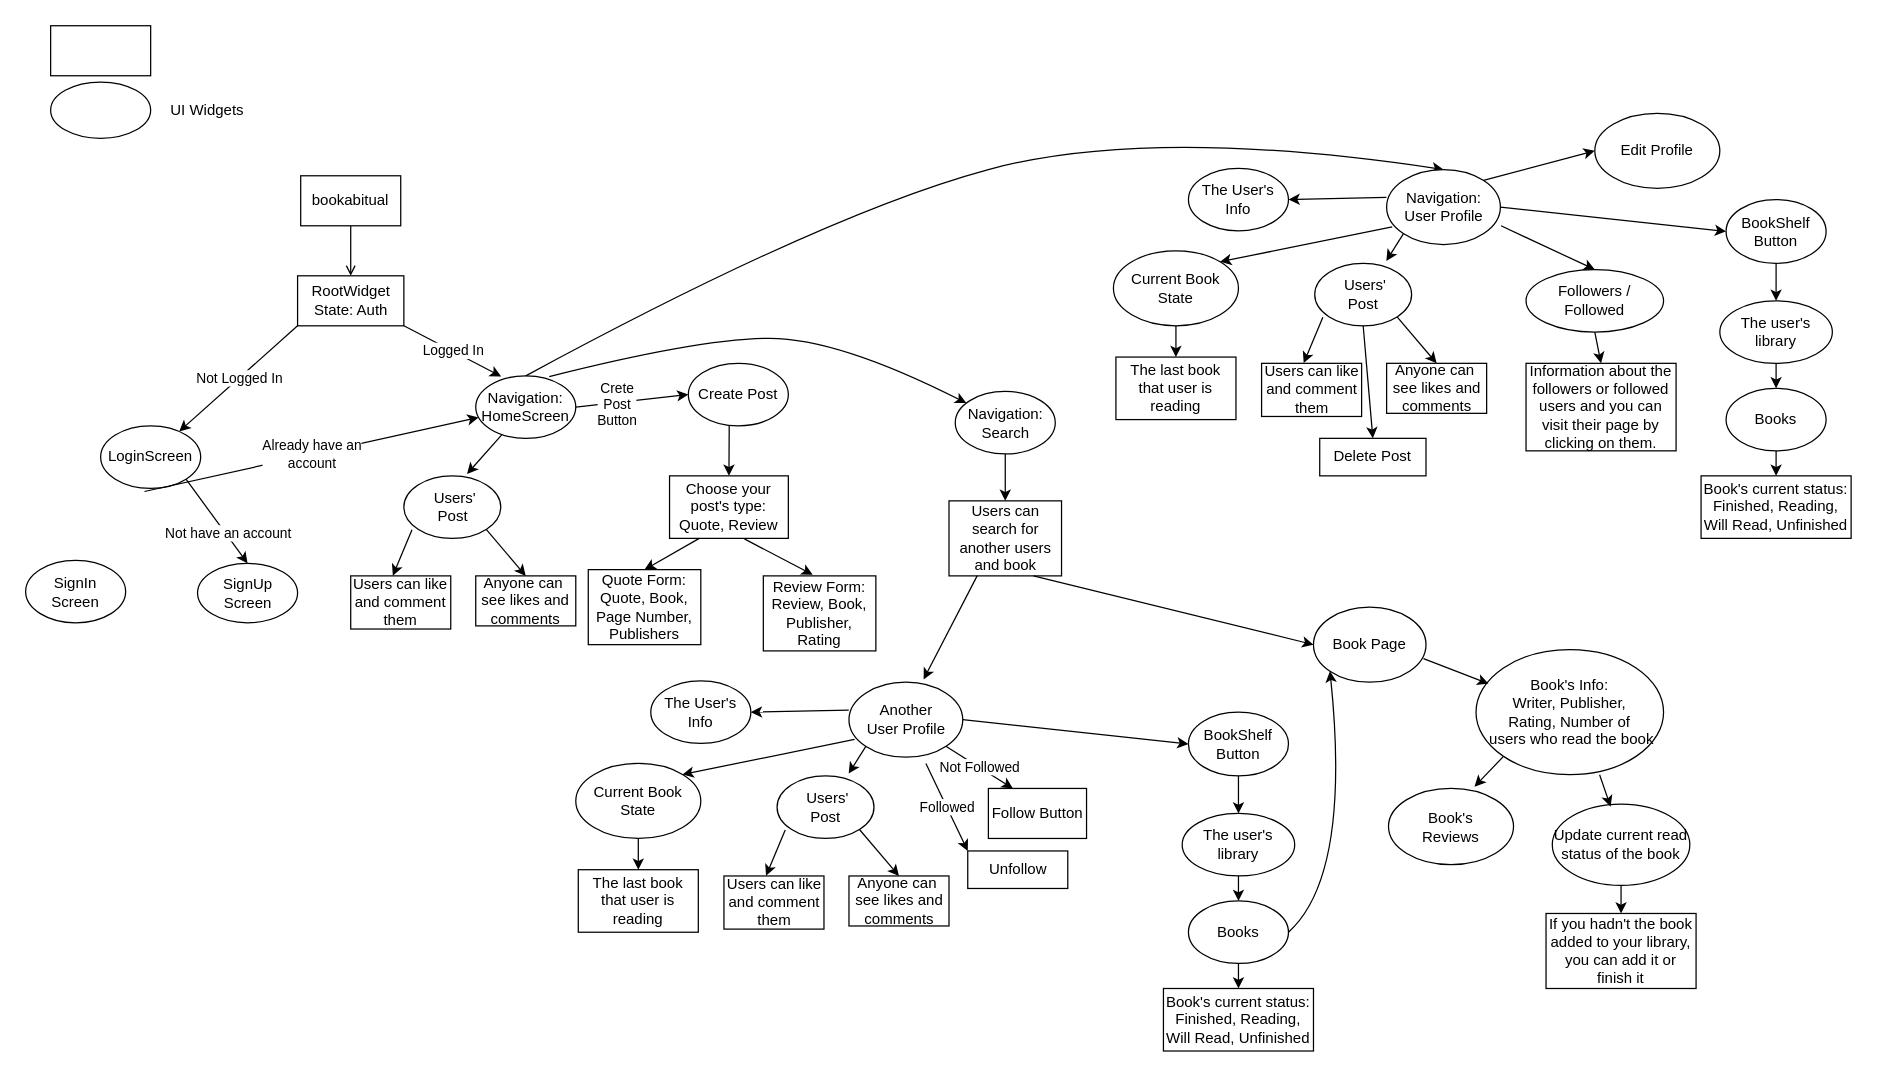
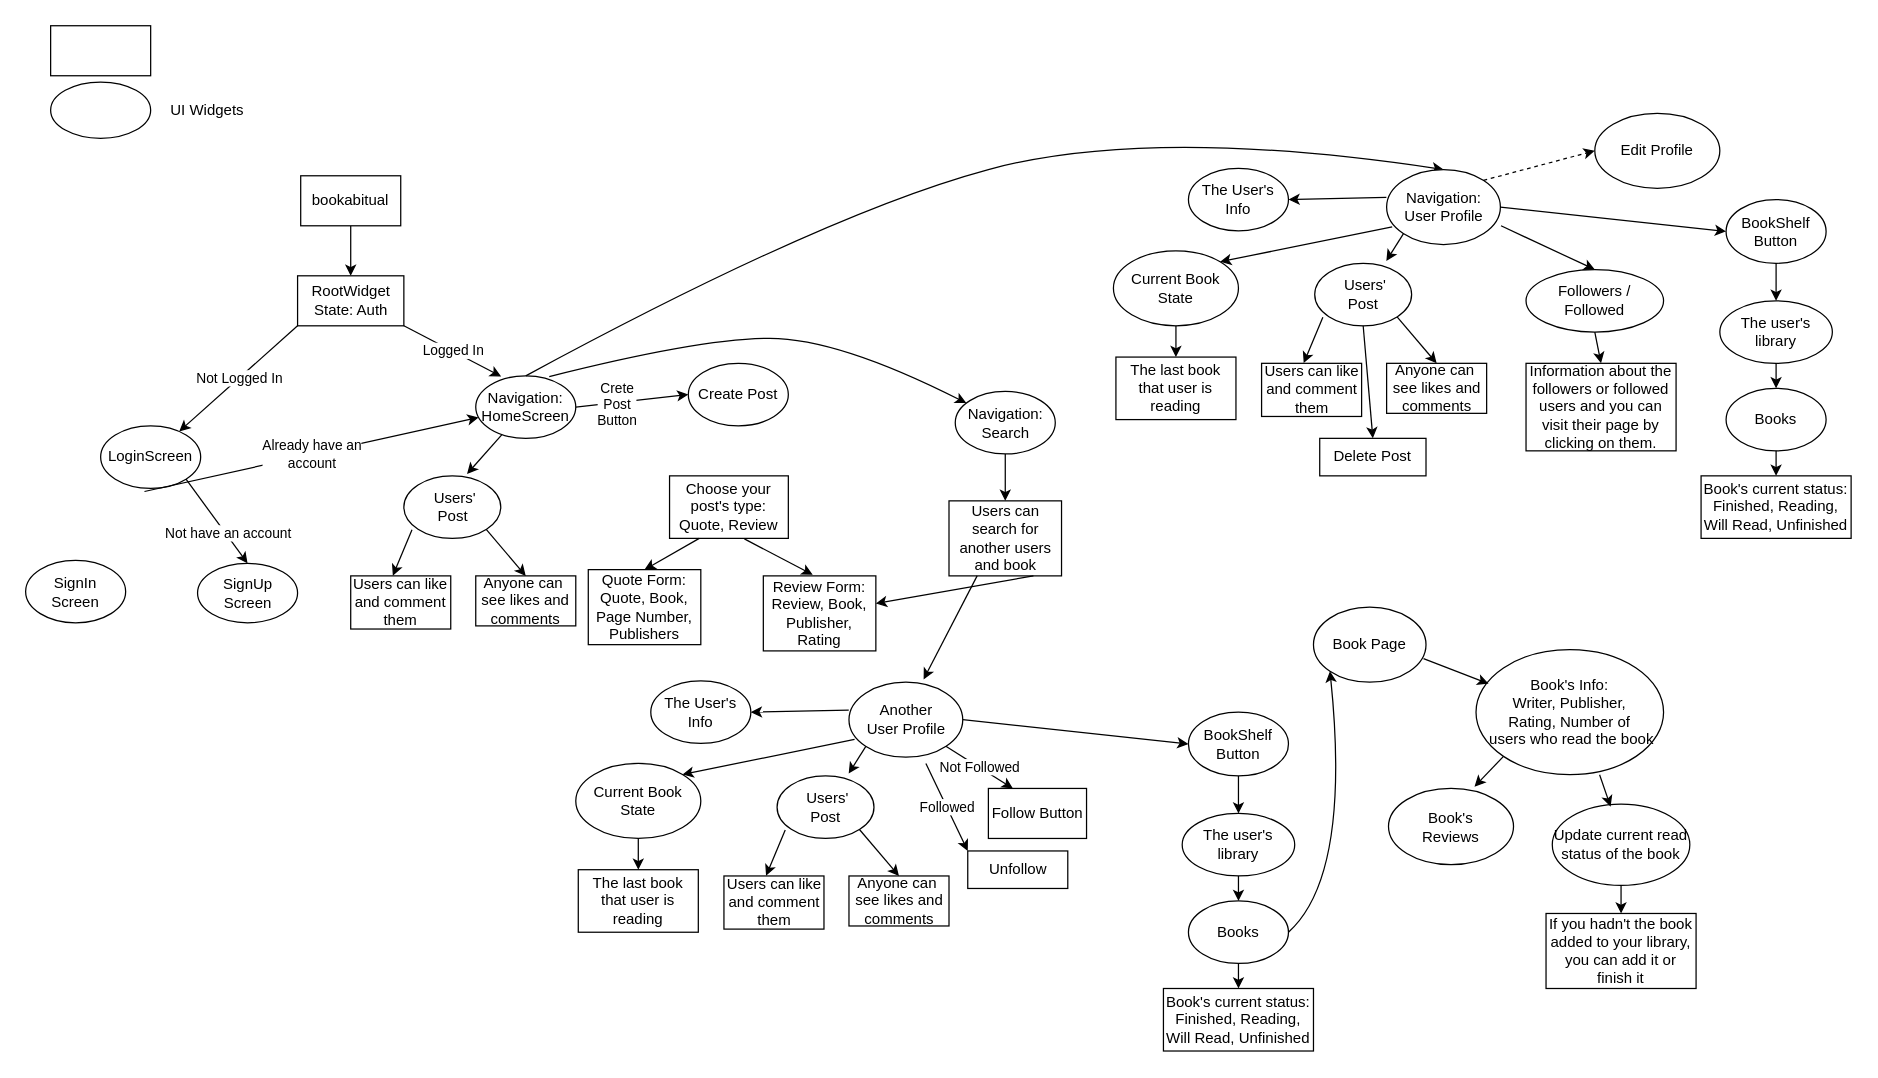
edge "Navigation: User Profile" -> "Edit Profile": style solid -> dashed
edge "bookabitual" -> "RootWidget State: Auth": arrowhead open -> classic
edge "Create Post" -> "Choose your post's type: Quote, Review": removed
edge "Users can search for another users and book" -> "Book Page": now "Users can search for another users and book" -> "Review Form: Review, Book, Publisher, Rating"
